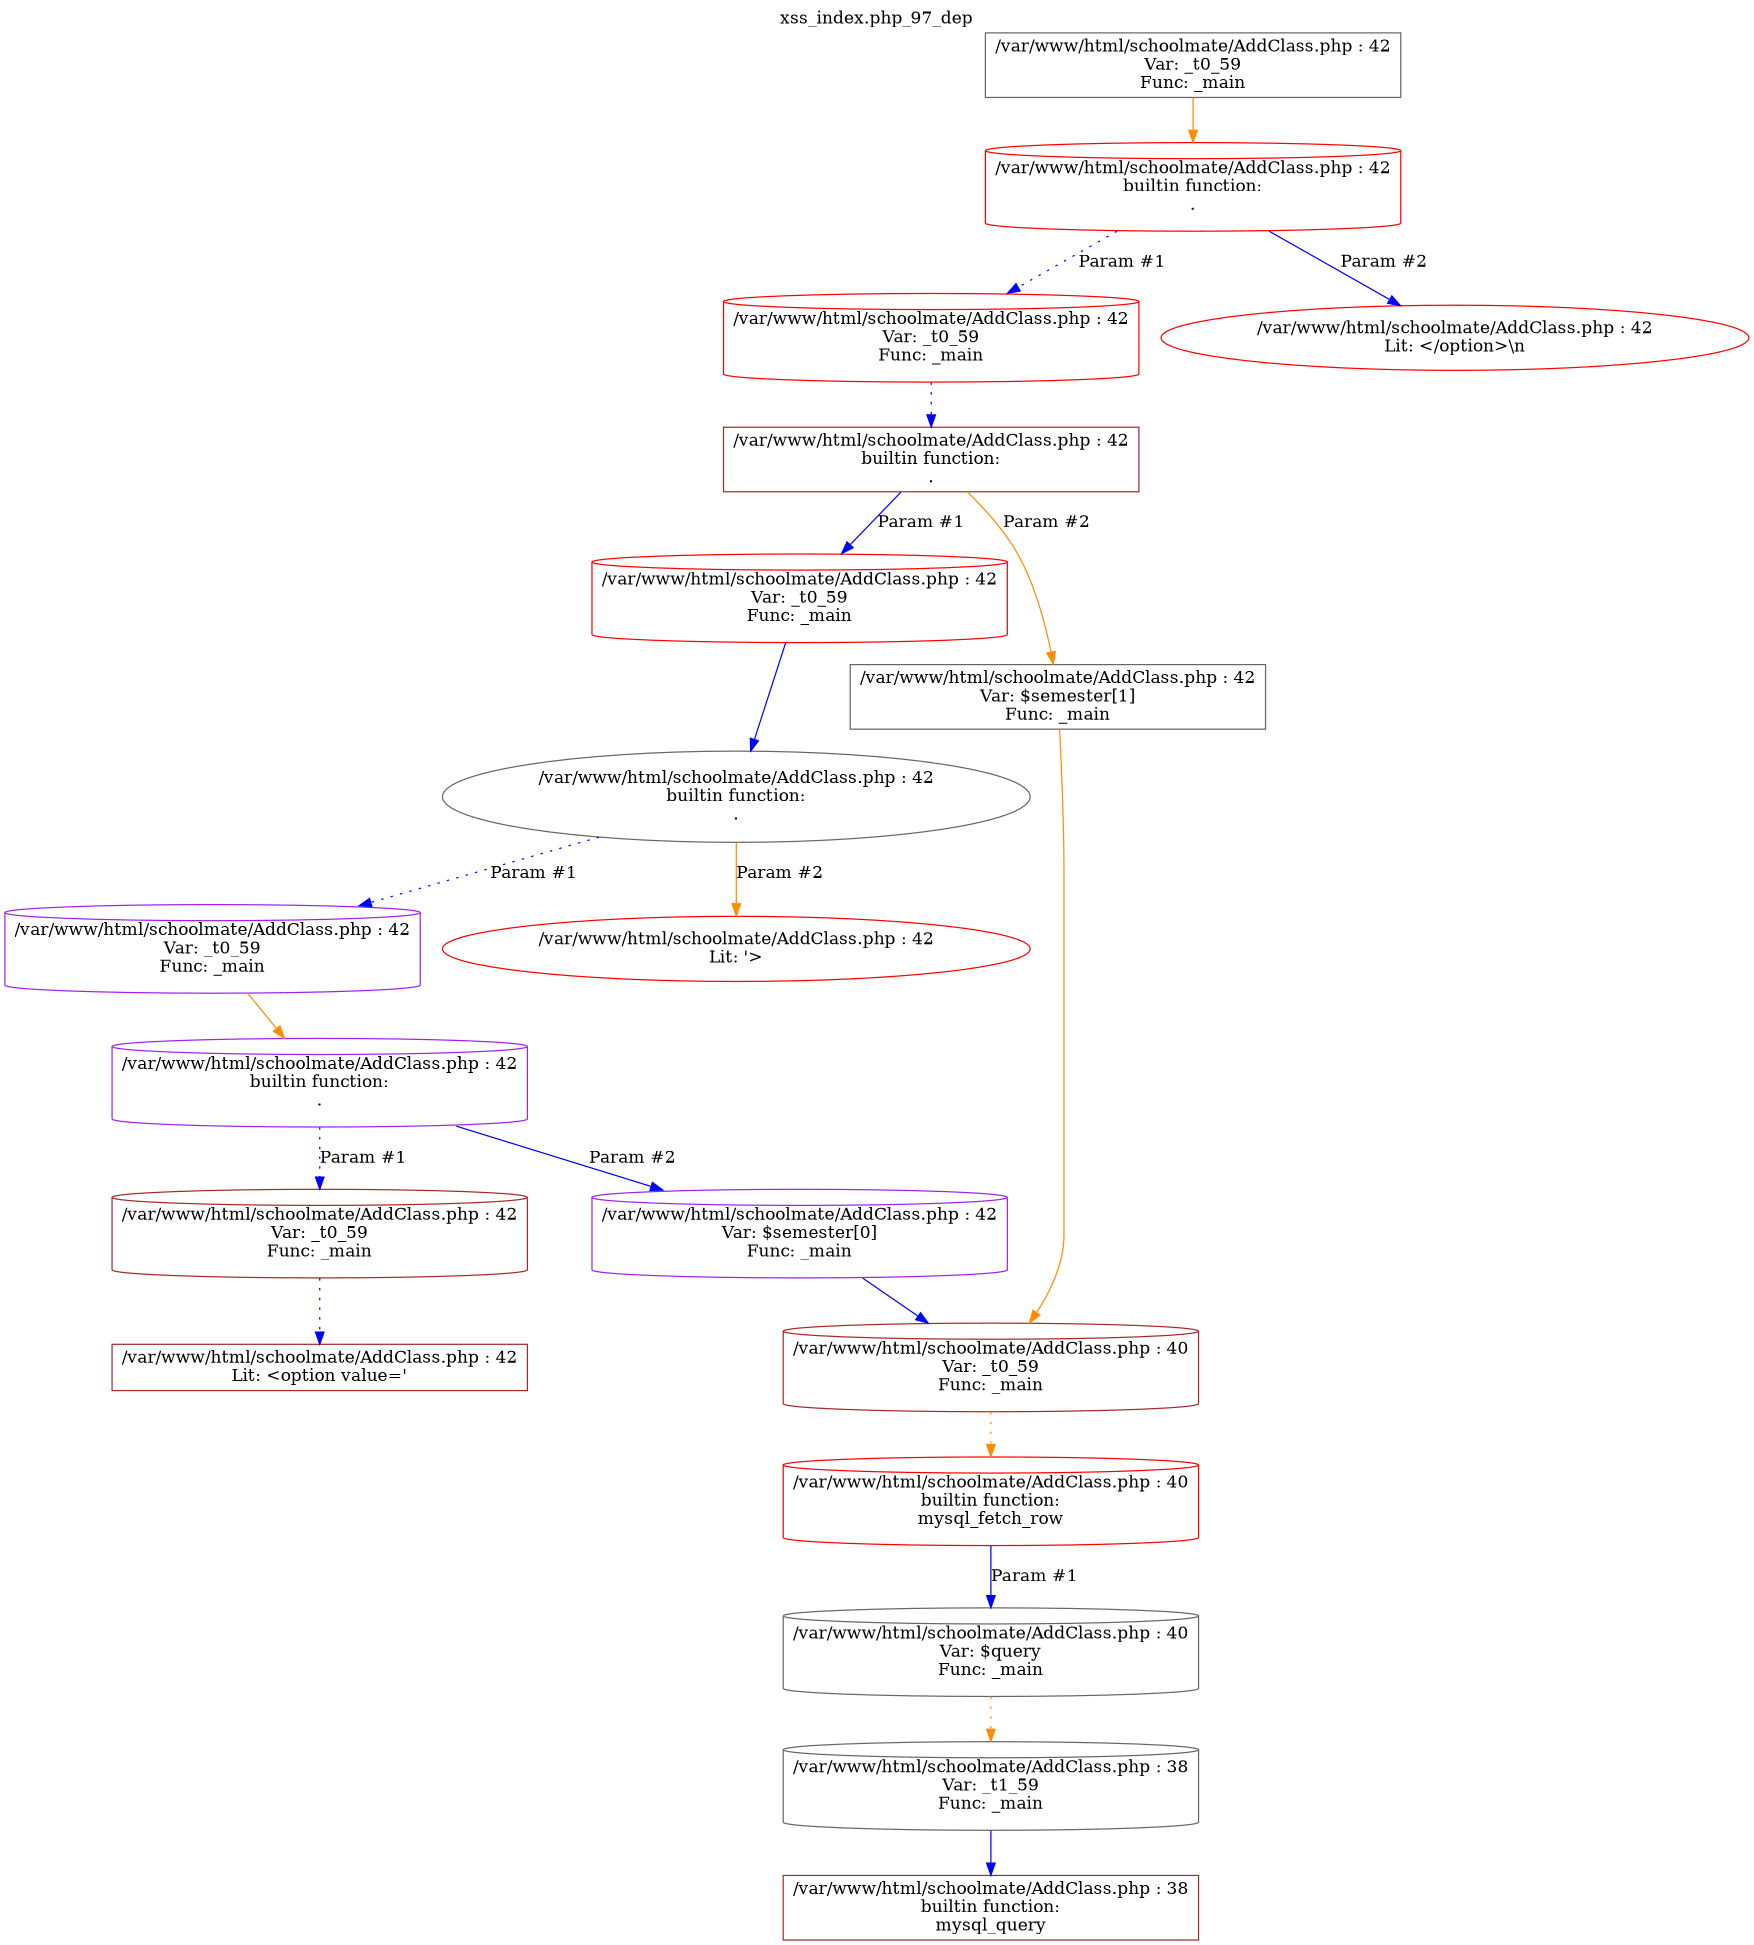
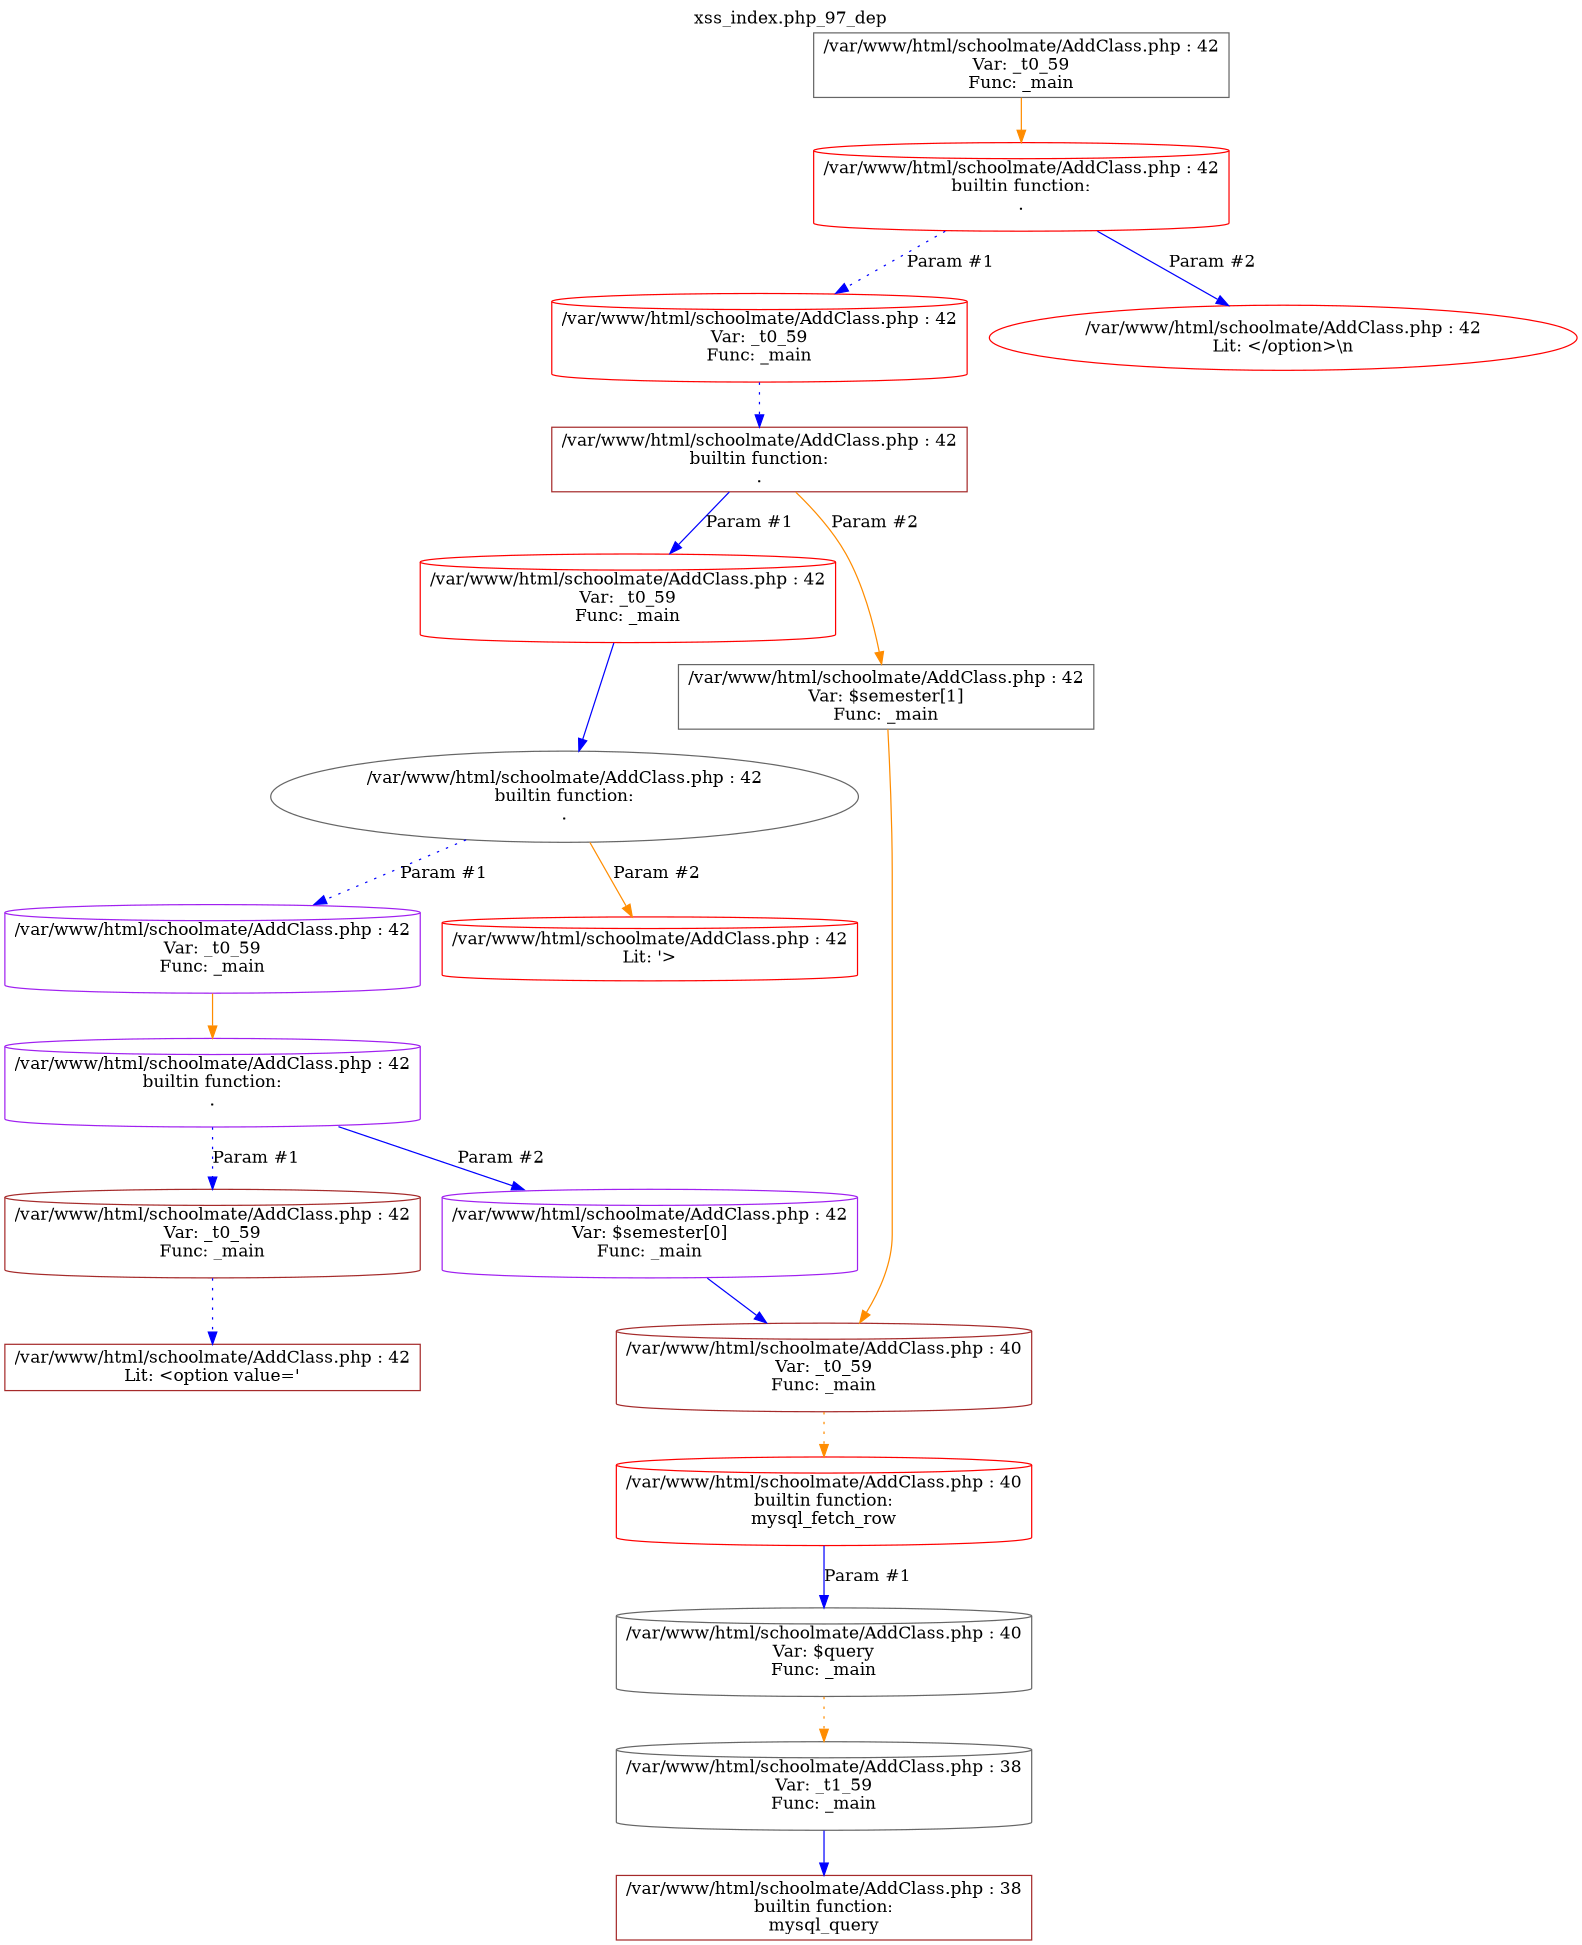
node "/var/www/html/schoolmate/AddClass.php : 42 Lit: '>": shape ellipse -> cylinder
